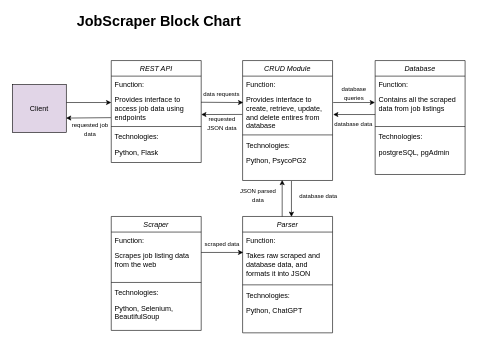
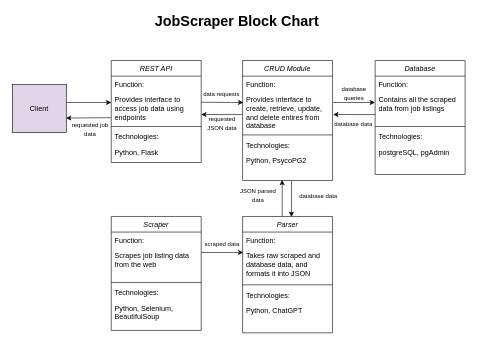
node "JobScraper Block Chart": moved (161, 21) -> (239, 21)
